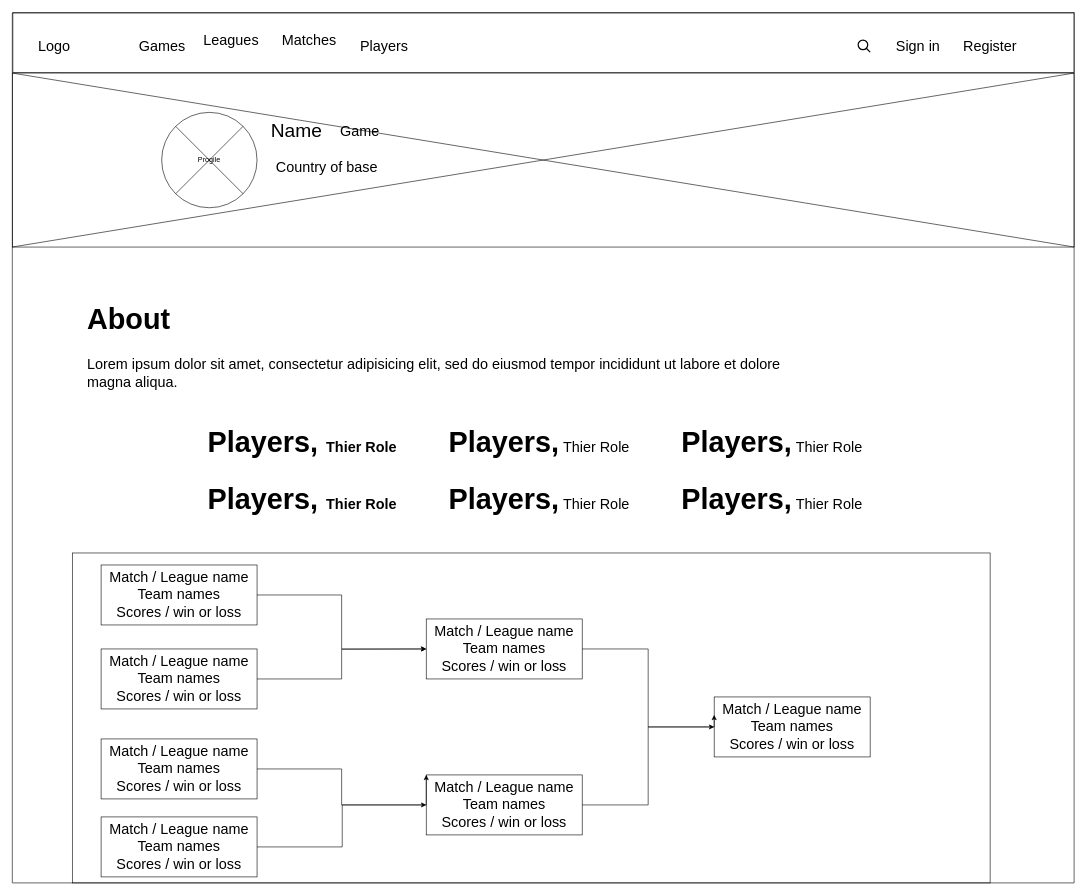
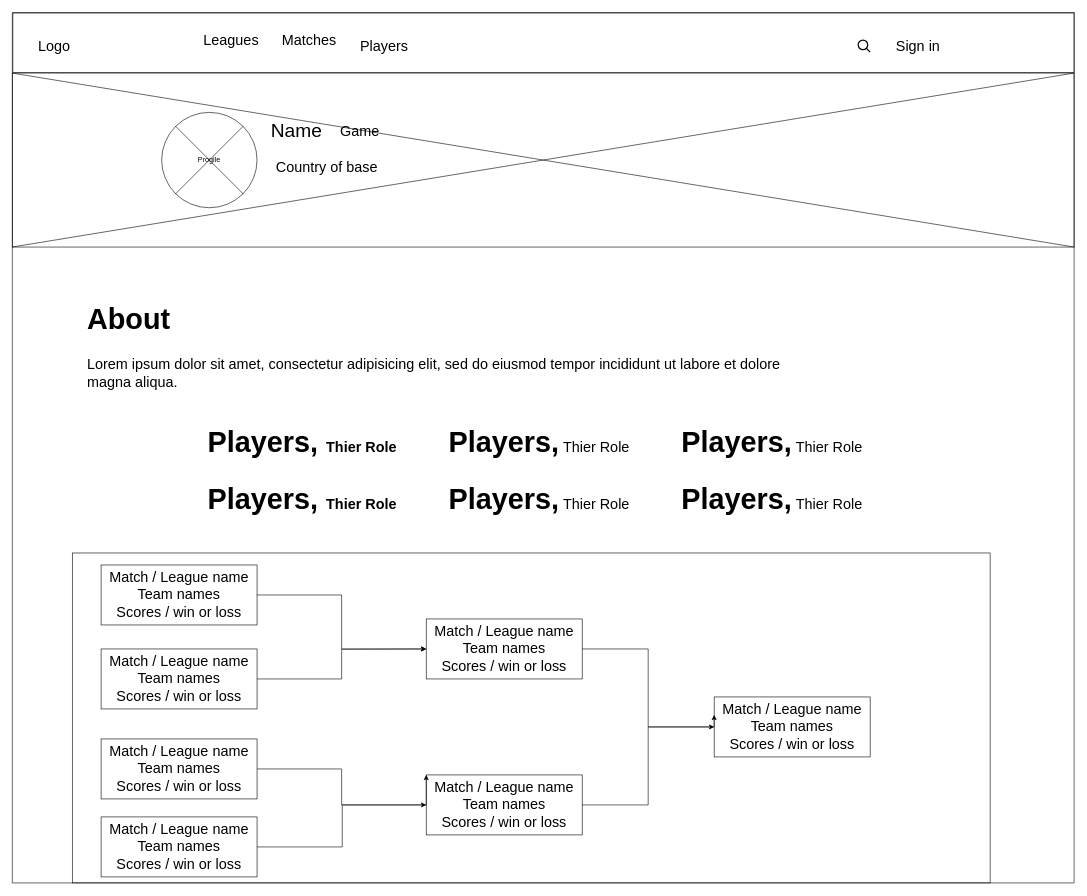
node "Games": removed
node "Register": removed
